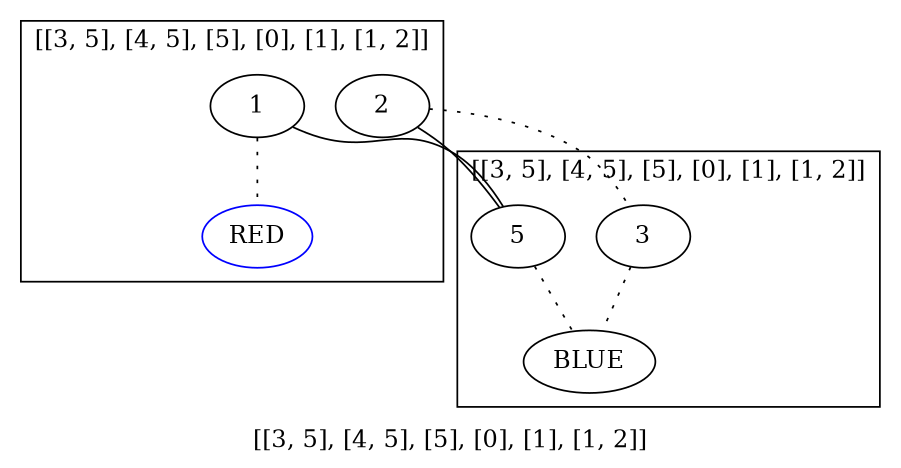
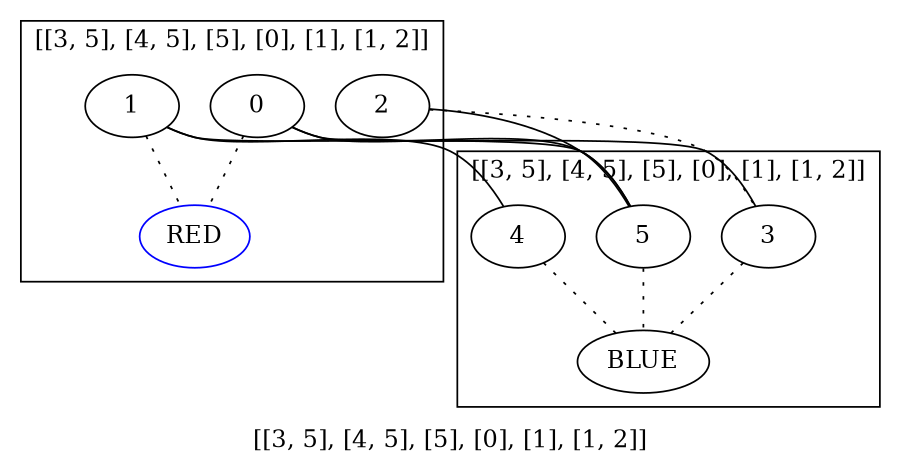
node "0": added
node "4": added
